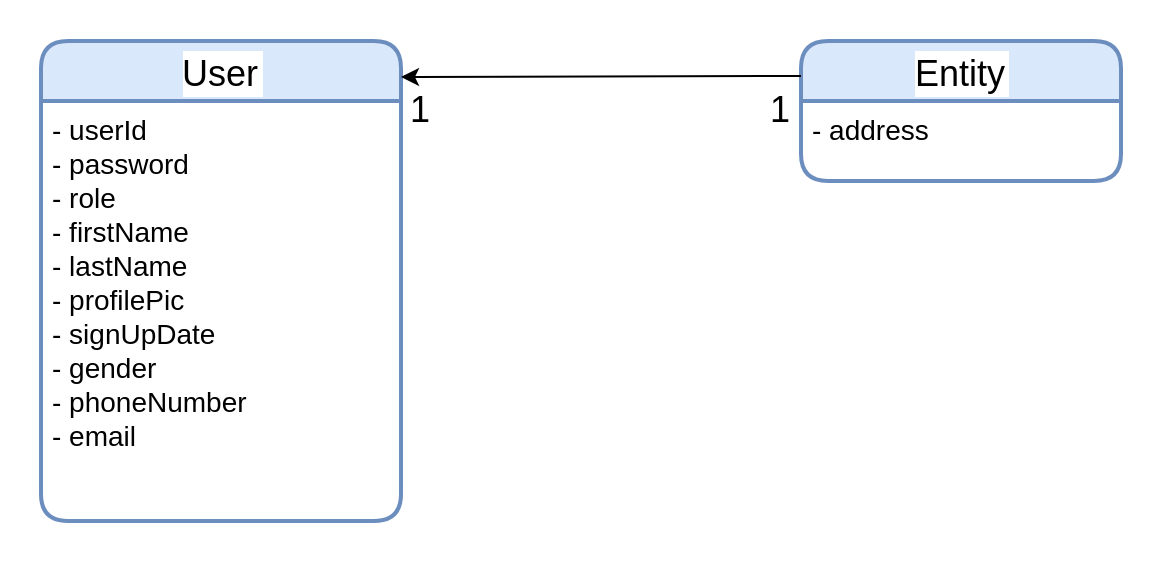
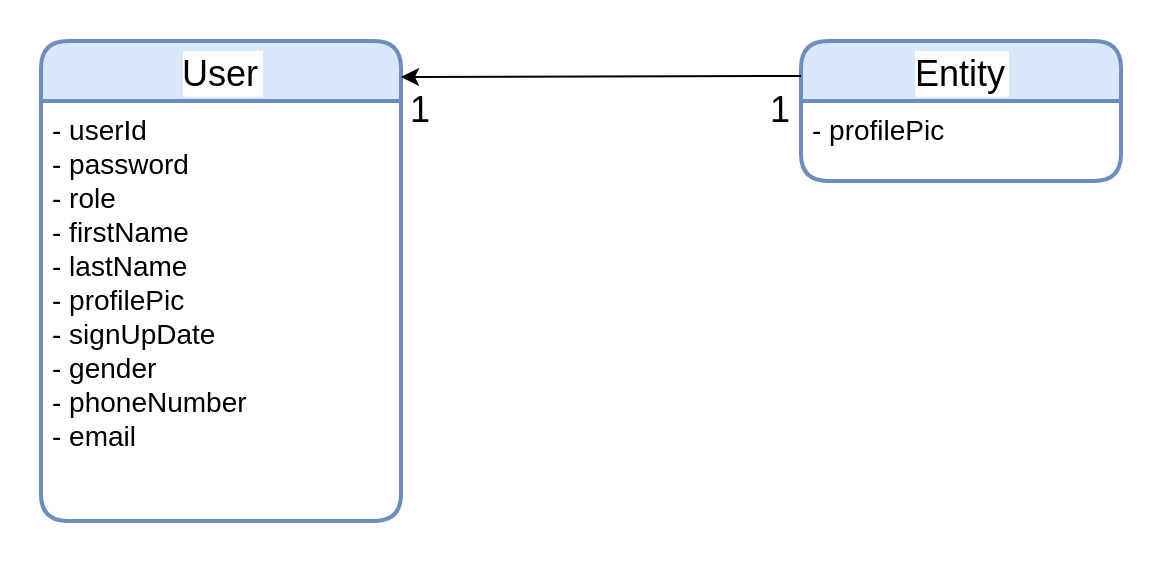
node "- address": label "- address" -> "- profilePic"
